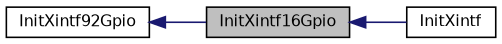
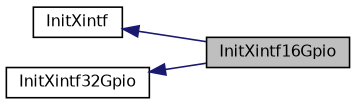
node "InitXintf92Gpio": label "InitXintf92Gpio" -> "InitXintf32Gpio"
edge "InitXintf" -> "InitXintf16Gpio": reversed
